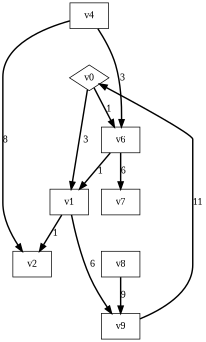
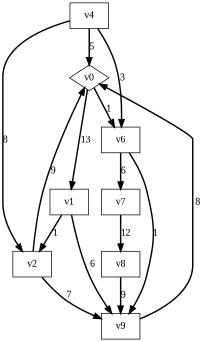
edge "v4" -> "v0": added, label "5"
edge "v0" -> "v1": label "3" -> "13"
edge "v6" -> "v1": now "v6" -> "v9"
edge "v2" -> "v0": added, label "9"
edge "v9" -> "v0": label "11" -> "8"
edge "v7" -> "v8": added, label "12"
edge "v2" -> "v9": added, label "7"
